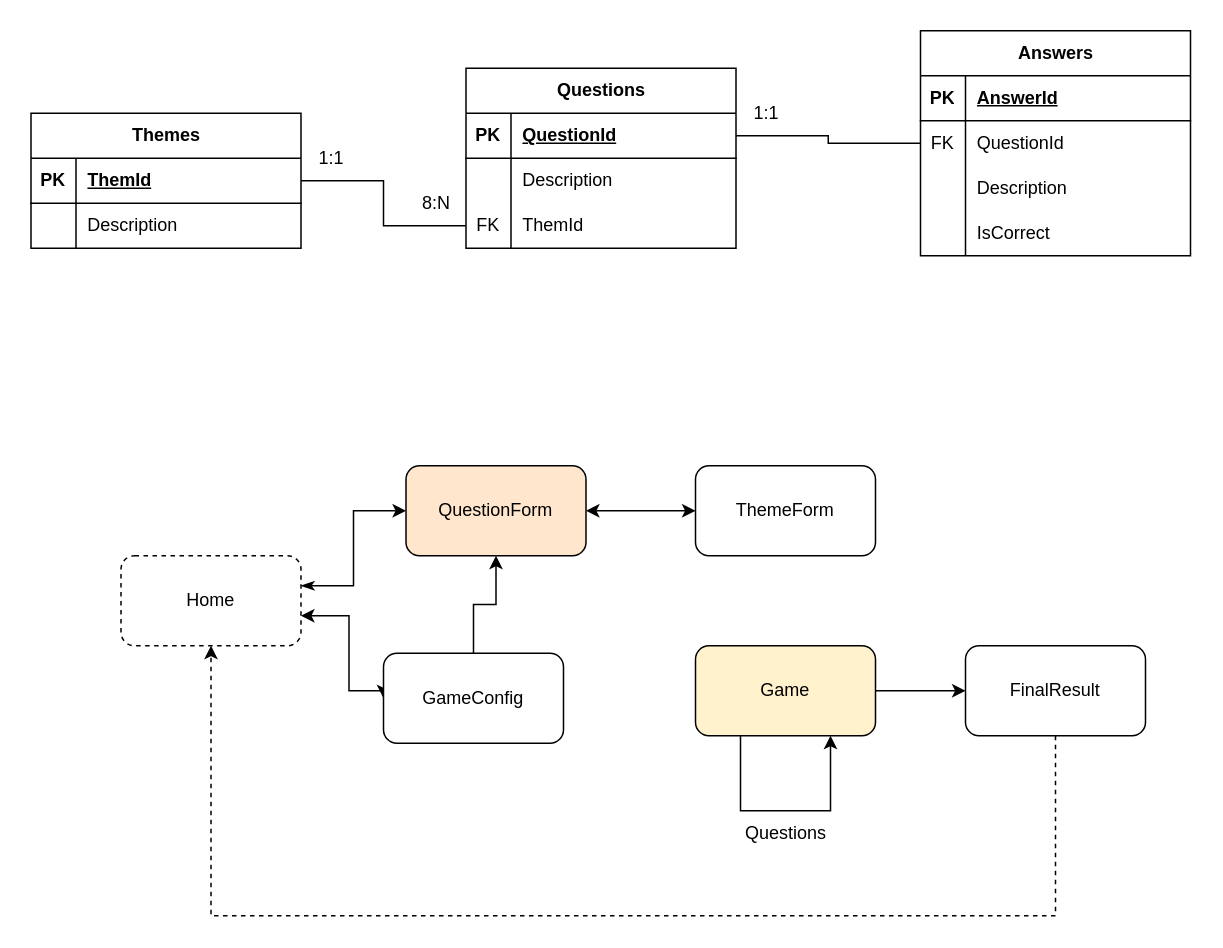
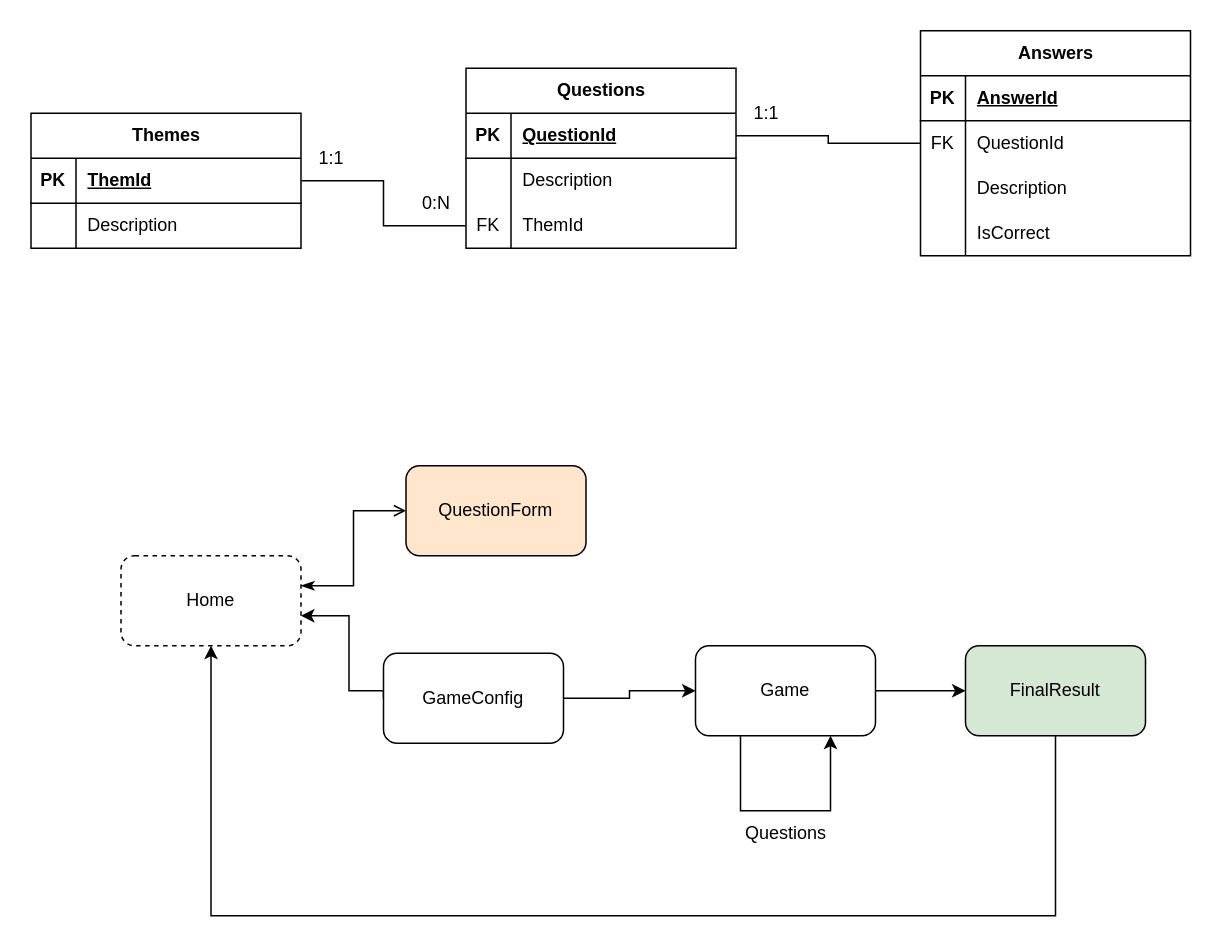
node "8:N": label "8:N" -> "0:N"
edge "QuestionForm" -- "Home": arrowhead classic -> open
edge "QuestionForm" -- "ThemeForm": removed
node "ThemeForm": removed
edge "GameConfig" -> "QuestionForm": now "GameConfig" -> "Game"
edge "Home" -- "GameConfig": arrowhead classic -> none
node "Game": fillcolor #fff2cc -> #ffffff
node "FinalResult": fillcolor #ffffff -> #d5e8d4
edge "FinalResult" -> "Home": style dashed -> solid
